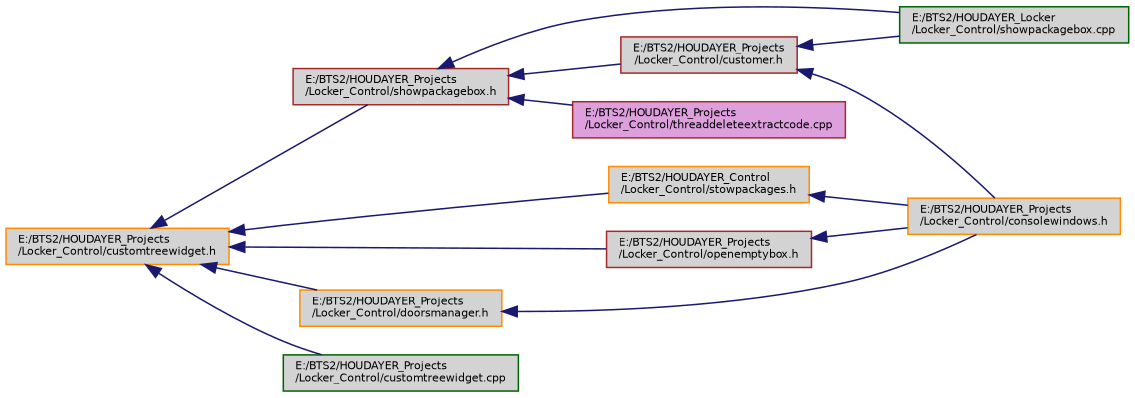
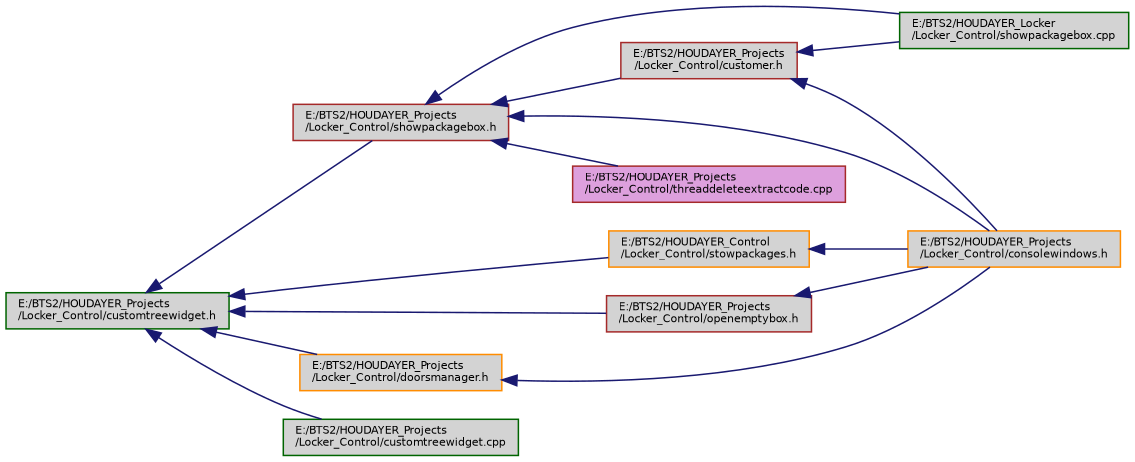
edge "E:/BTS2/HOUDAYER_Projects /Locker_Control/consolewindows.h" -> "E:/BTS2/HOUDAYER_Projects /Locker_Control/showpackagebox.h": added
node "E:/BTS2/HOUDAYER_Projects /Locker_Control/customtreewidget.h": color darkorange -> darkgreen
